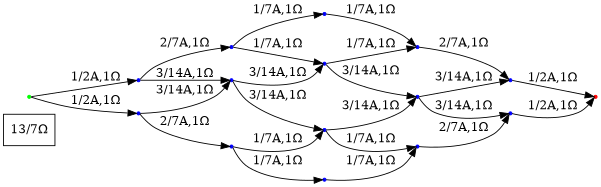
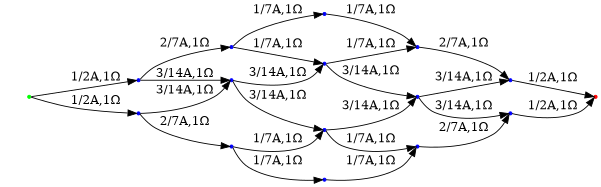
node "13/7Ω": removed
